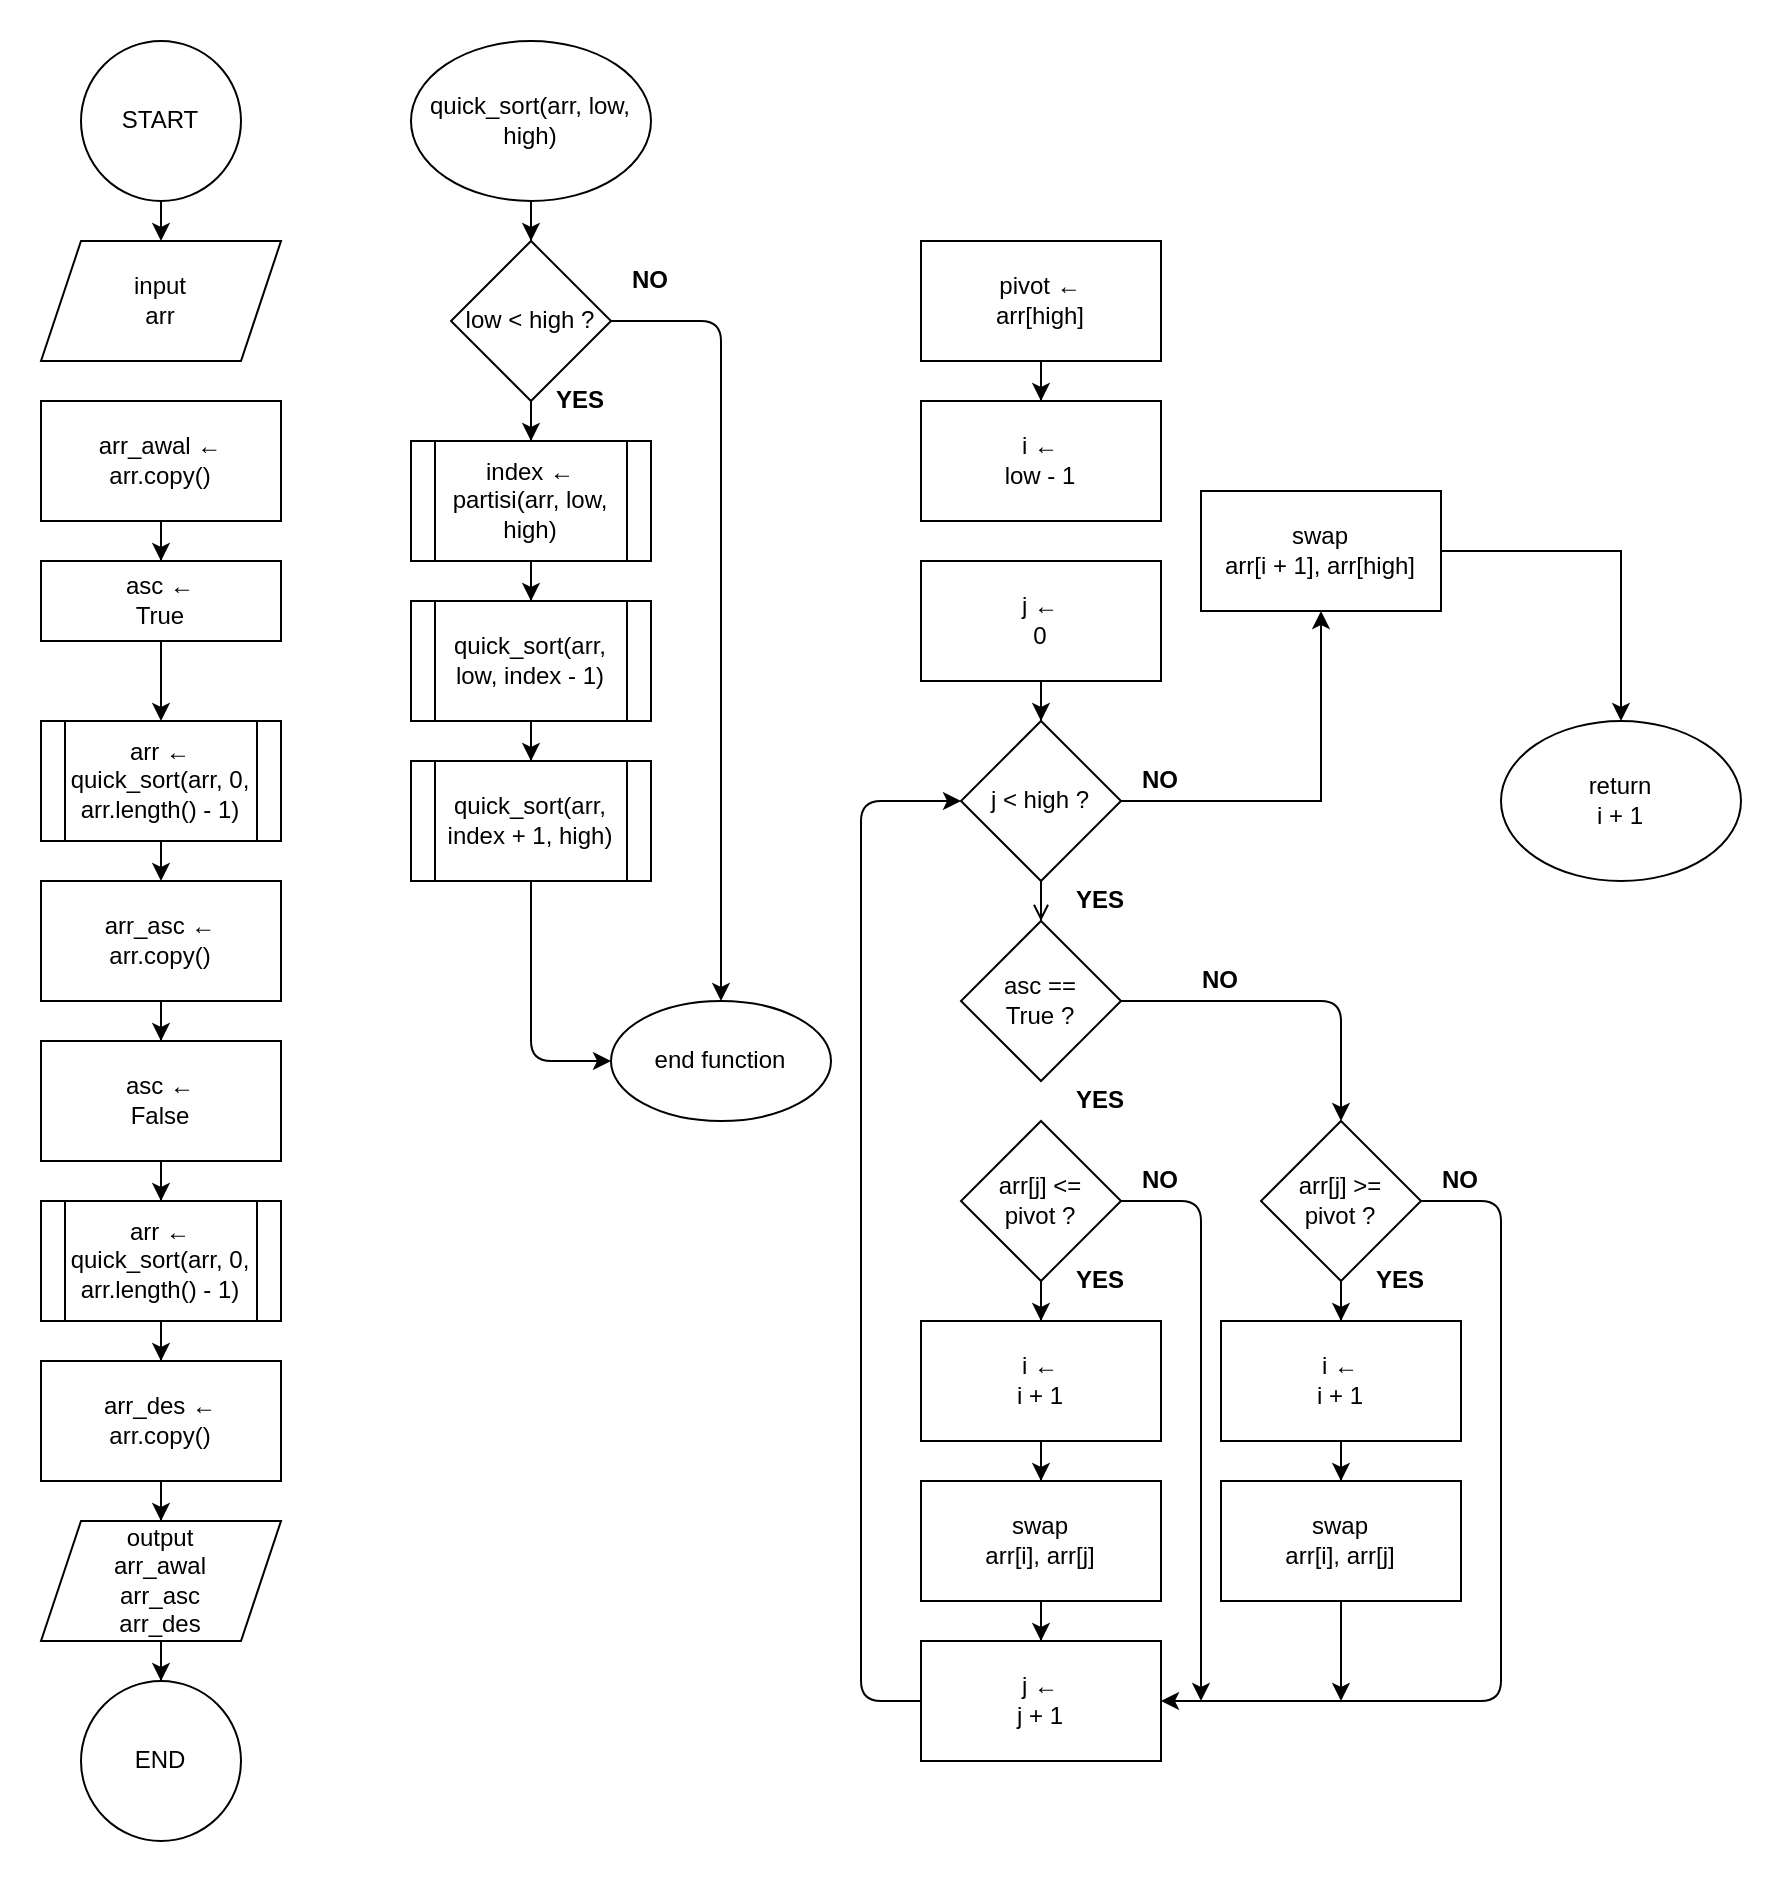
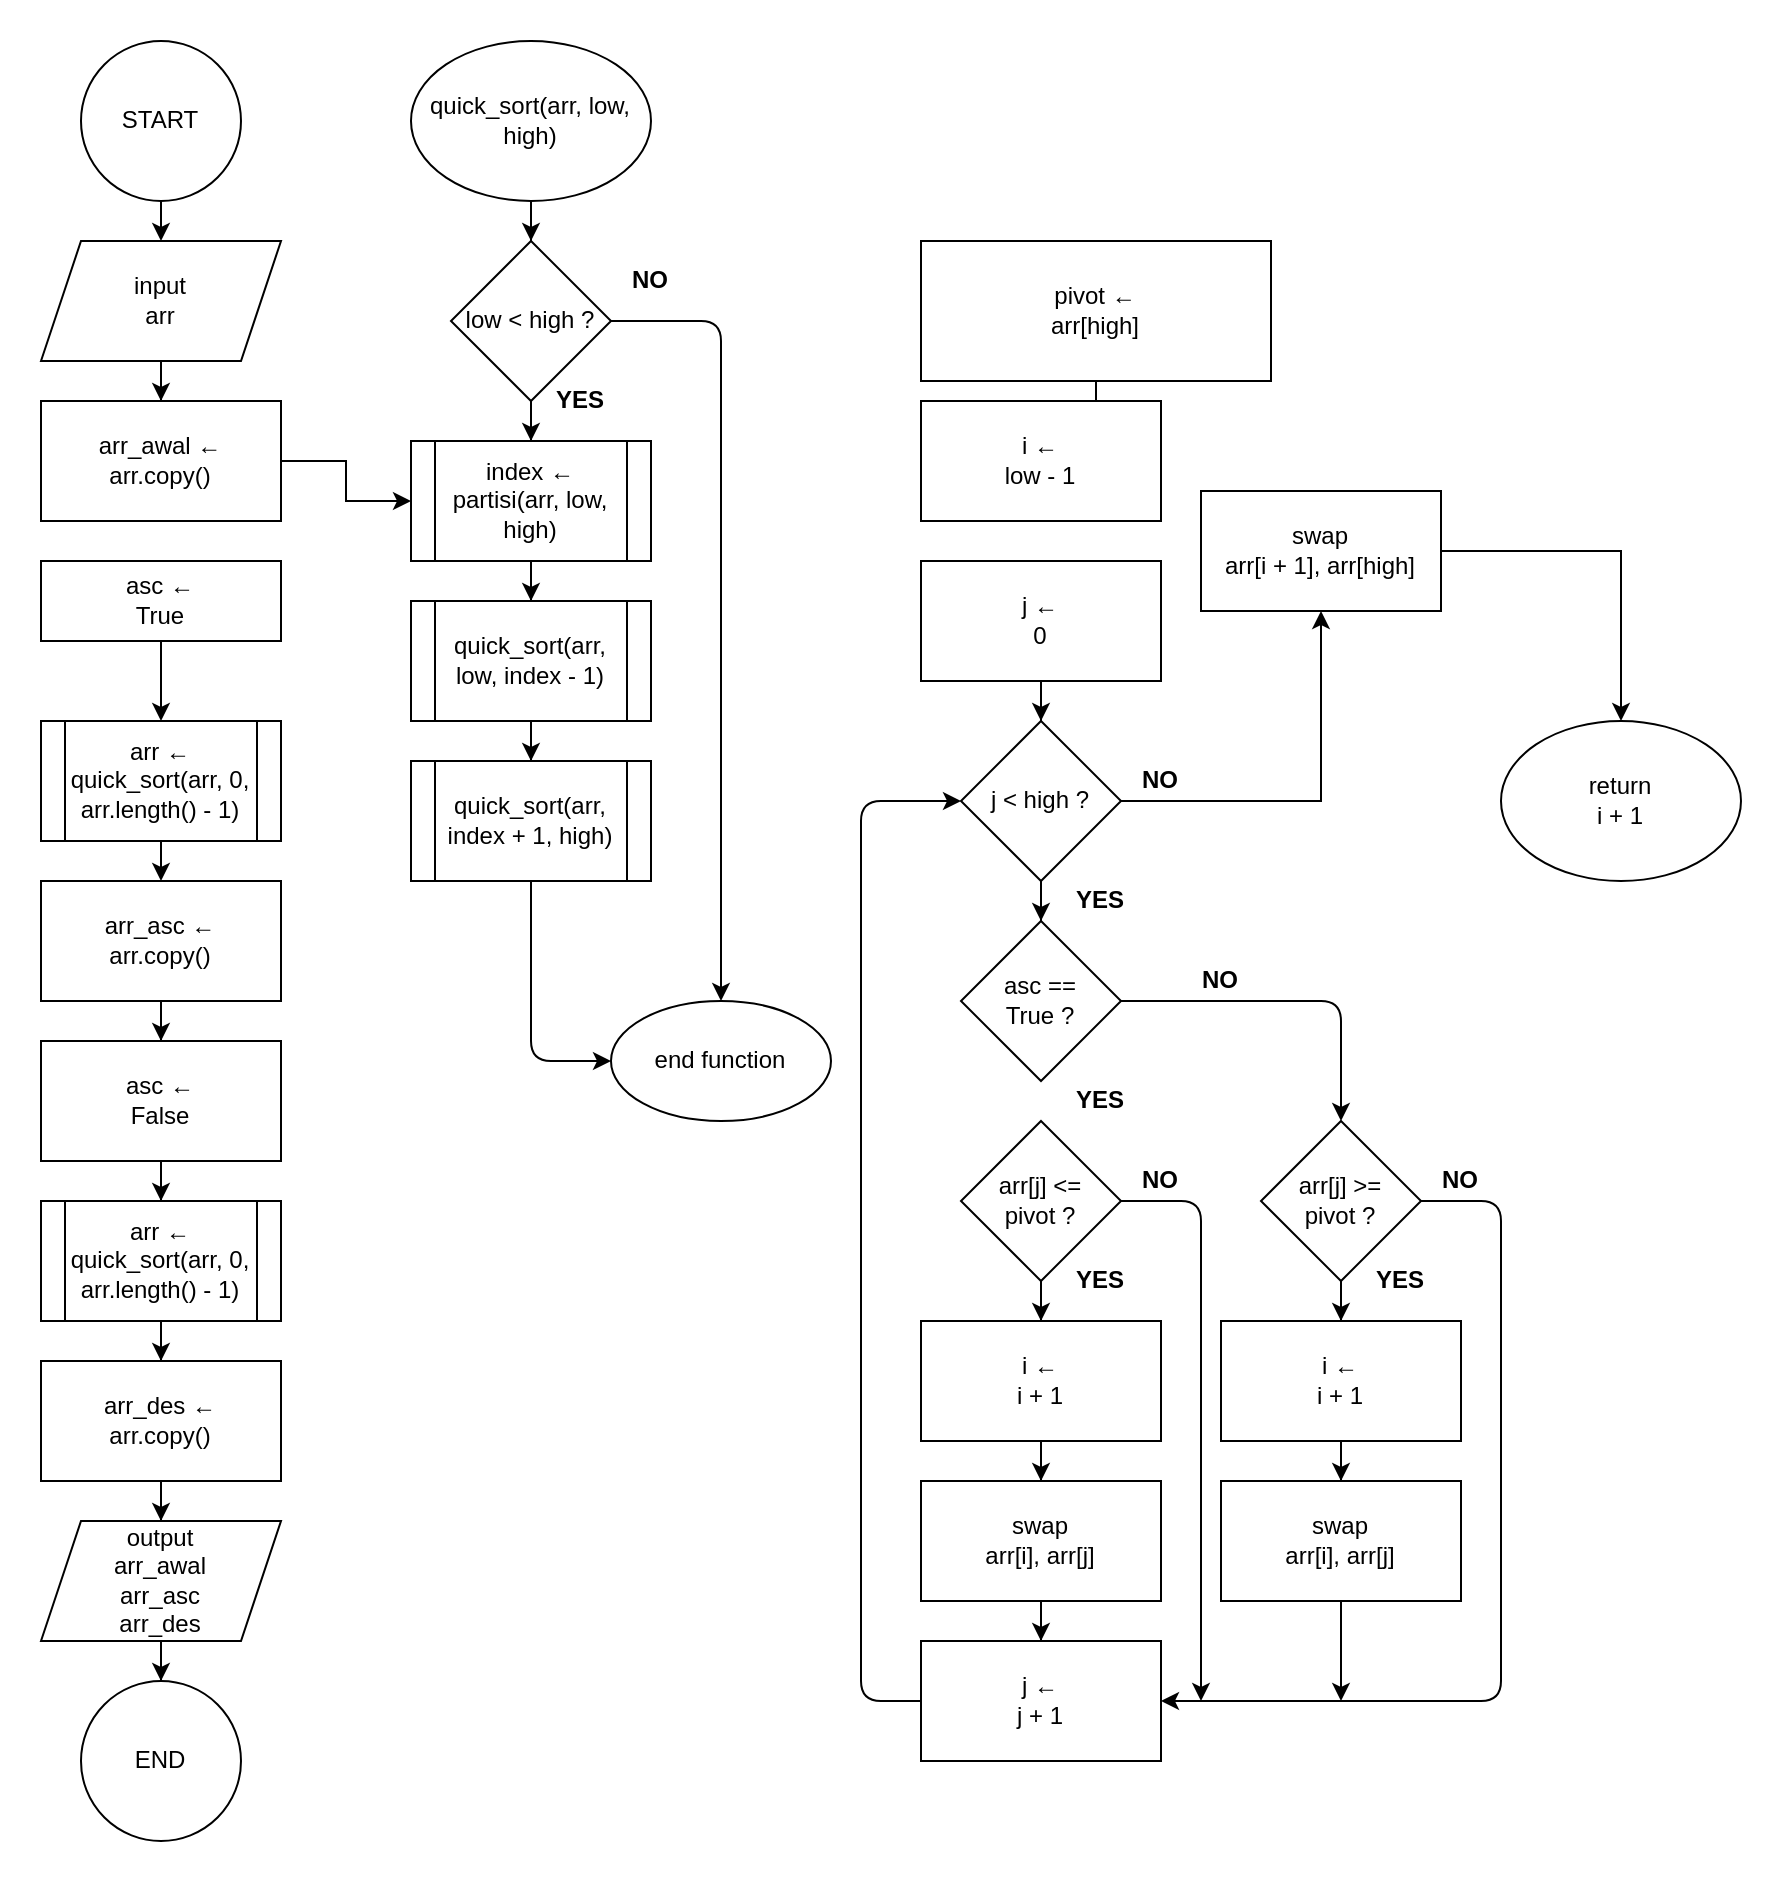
node "pivot ← arr[high]": size 240x120 -> 350x140
edge "input arr" -> "arr_awal ← arr.copy()": added
edge "arr_awal ← arr.copy()" -> "asc ← True": now "arr_awal ← arr.copy()" -> "index ← partisi(arr, low, high)"
edge "j < high ?" -> "asc == True ?": arrowhead open -> classic
